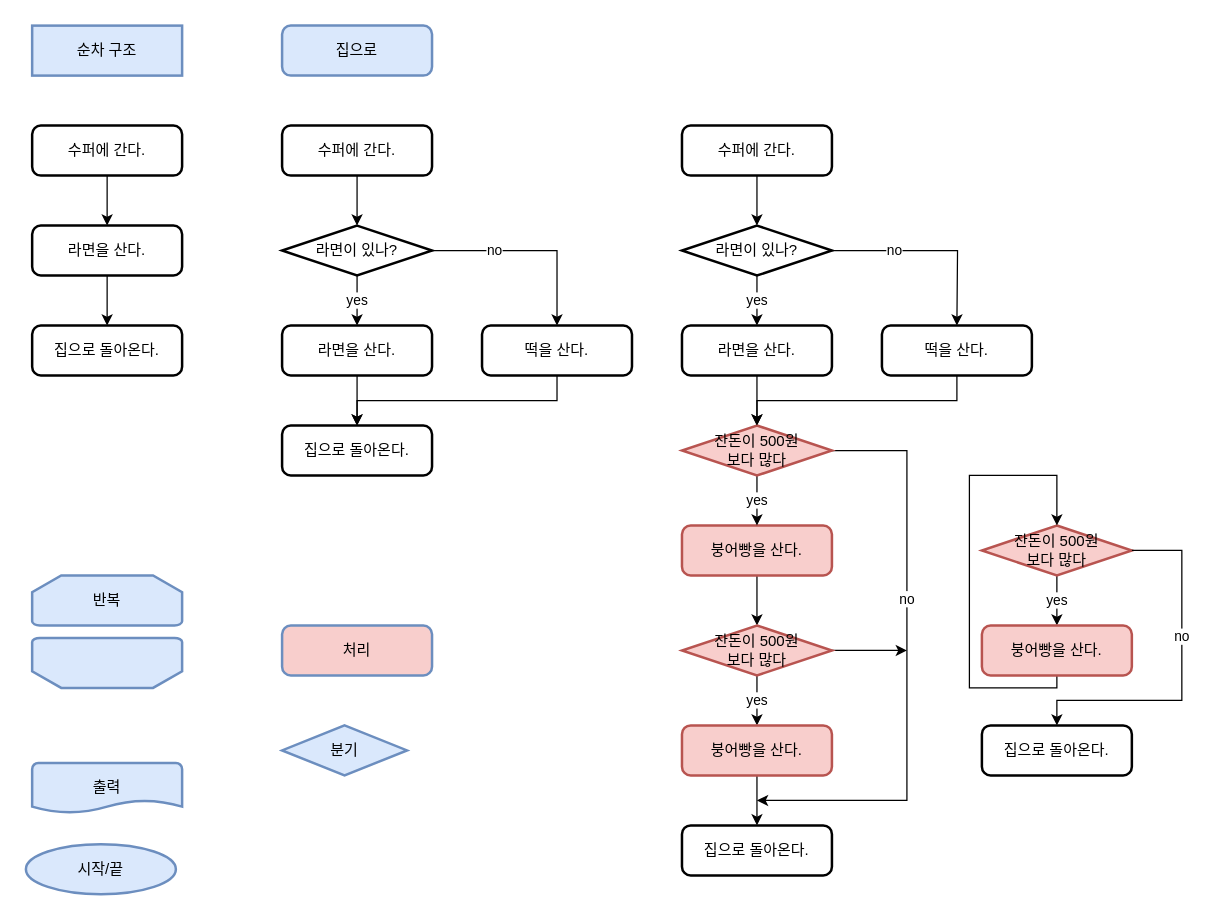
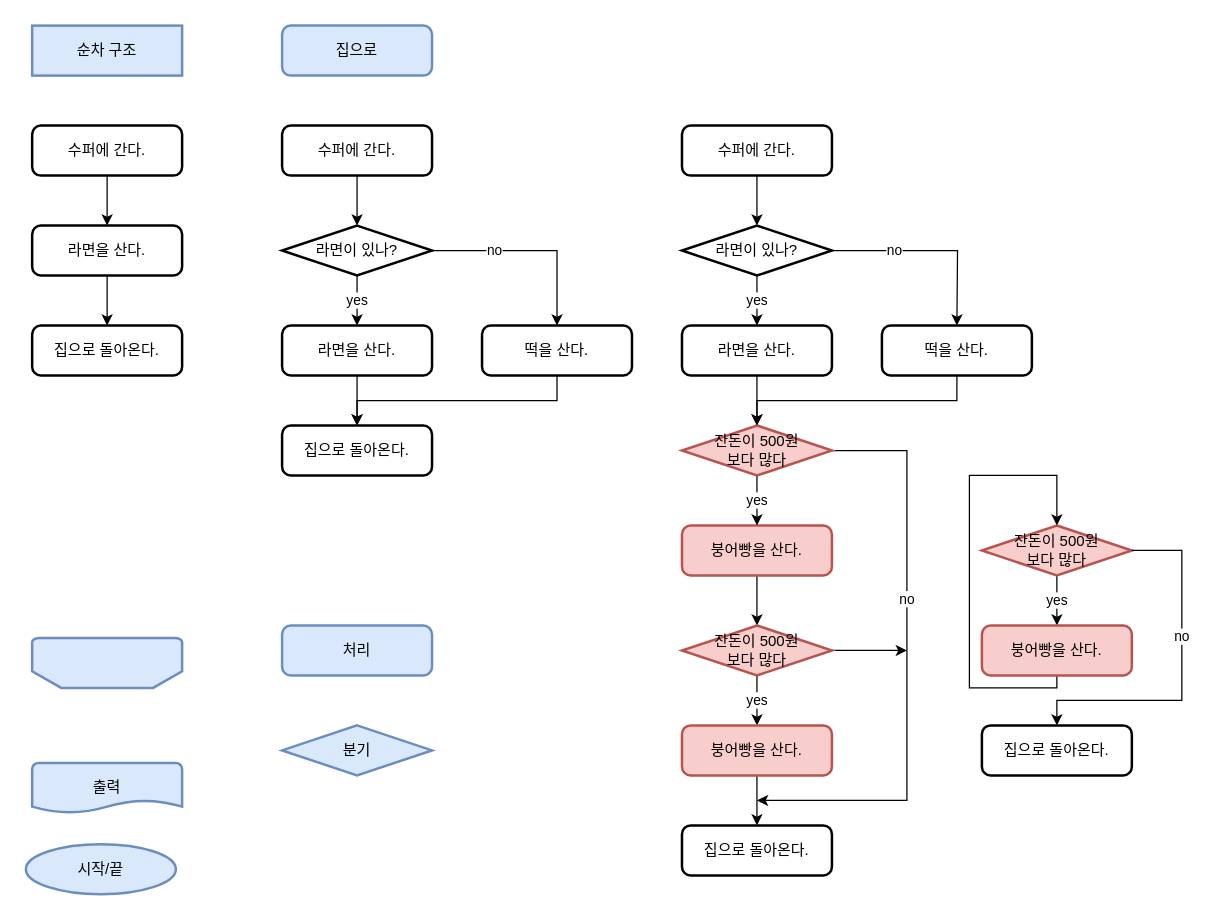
node "반복": removed
node "처리": fillcolor #f8cecc -> #dae8fc
node "분기": size 125x50 -> 150x50
